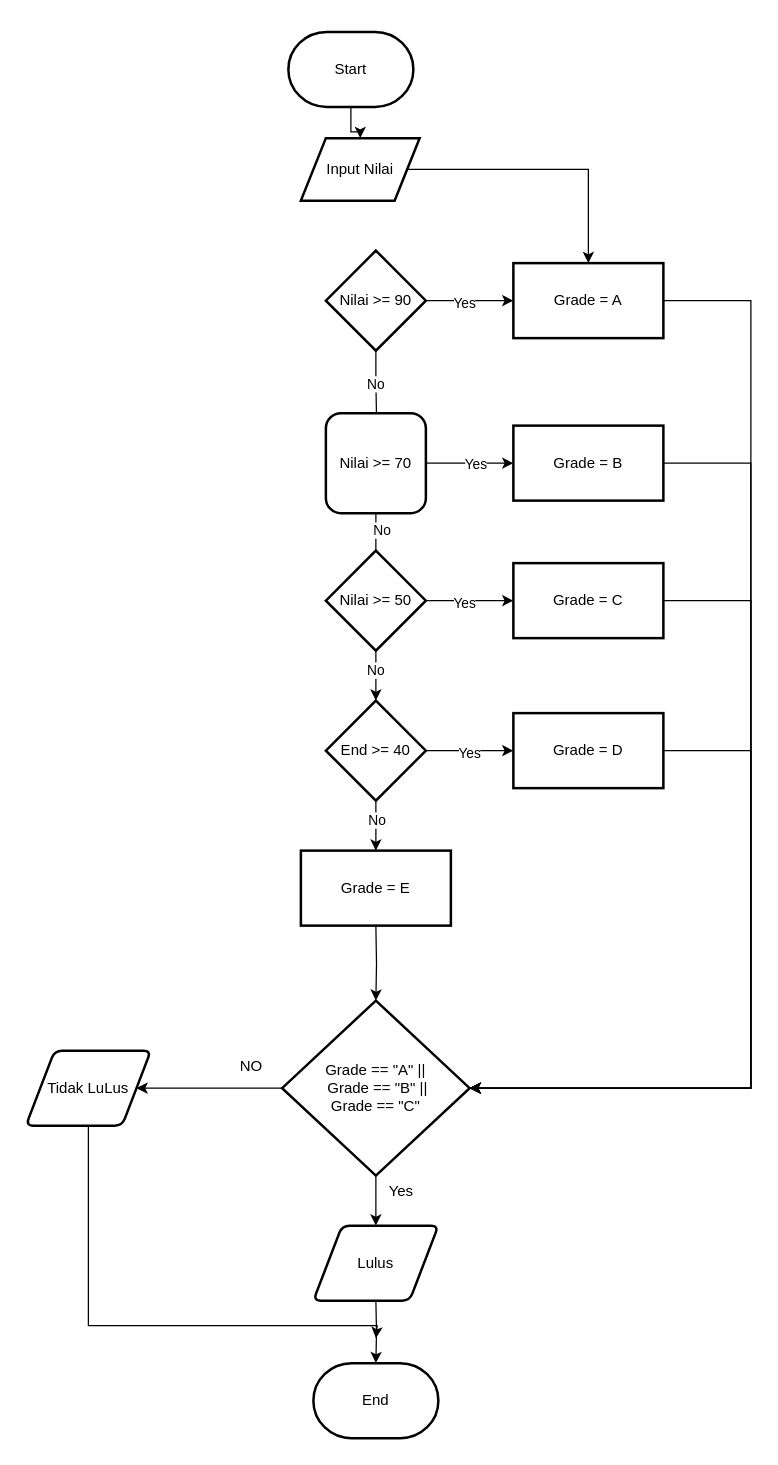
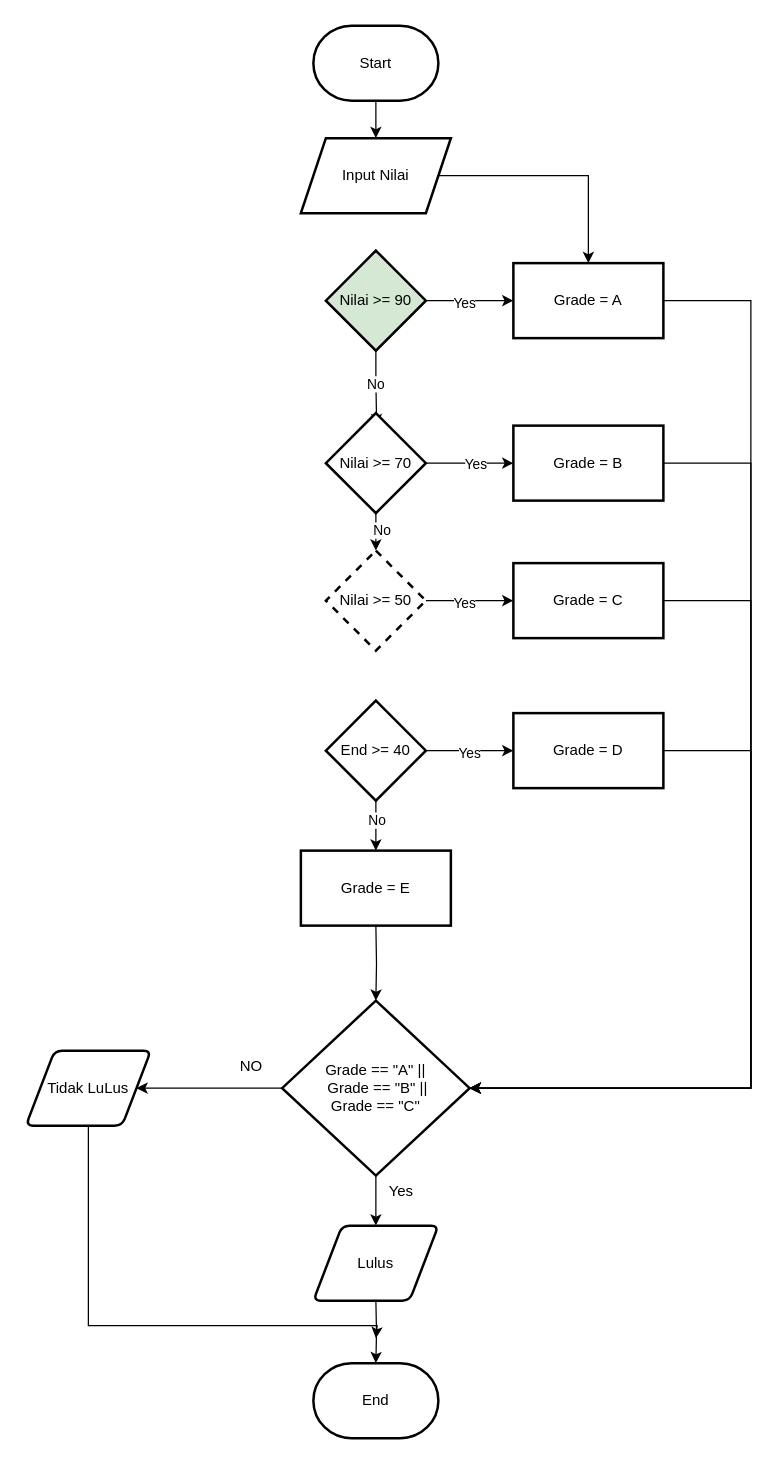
node "Start": moved (351, 69) -> (376, 63)
node "Input Nilai": size 119x63 -> 150x75
node "Nilai >= 90": fillcolor #ffffff -> #d5e8d4
node "Nilai >= 70": shape rounded rectangle -> diamond
edge "Nilai >= 70" -- "Nilai >= 50": arrowhead none -> classic
node "Nilai >= 50": style solid -> dashed
edge "Nilai >= 50" -> "End >= 40": removed, label "No"
